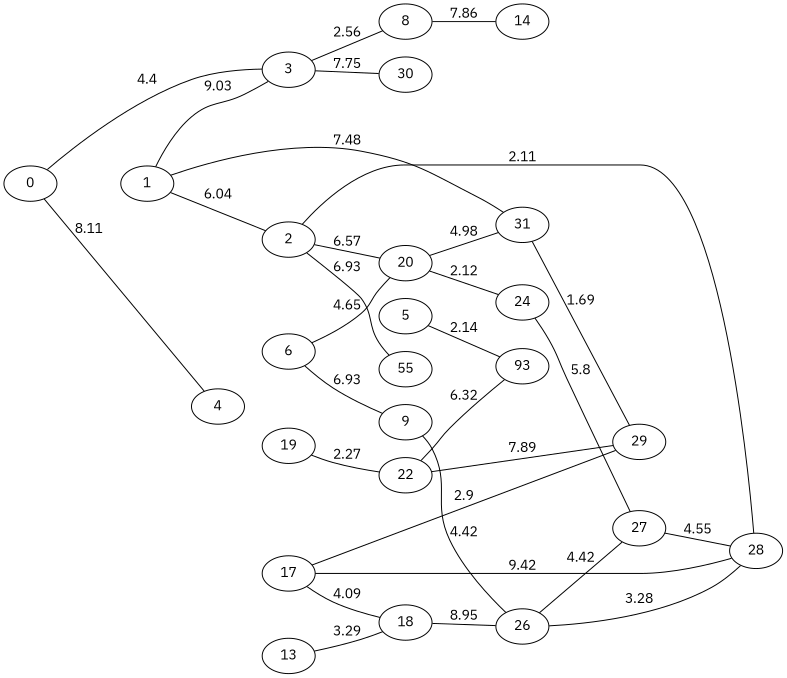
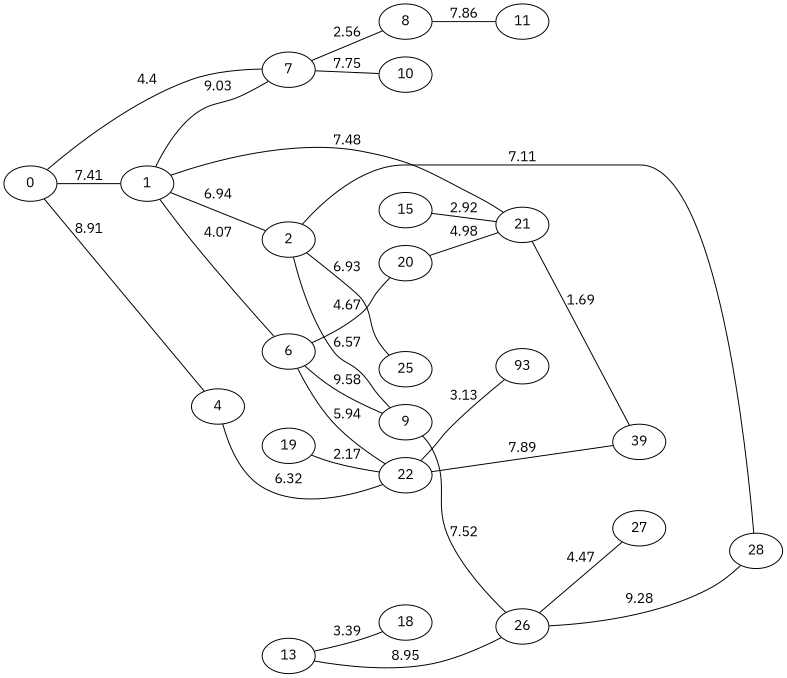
node "14": label "14" -> "11"
node "3": label "3" -> "7"
node "30": label "30" -> "10"
edge "2" -- "28": label "2.11" -> "7.11"
edge "0" -- "1": added, label "7.41"
edge "1" -- "2": label "6.04" -> "6.94"
node "15": added
node "31": label "31" -> "21"
edge "0" -- "4": label "8.11" -> "8.91"
edge "2" -- "20": now "2" -- "9"
edge "1" -- "6": added, label "4.07"
node "24": removed
edge "20" -- "6": label "4.65" -> "4.67"
node "5": removed
node "55": label "55" -> "25"
edge "6" -- "9": label "6.93" -> "9.58"
edge "93" -- "22": label "6.32" -> "3.13"
edge "6" -- "22": added, label "5.94"
node "29": label "29" -> "39"
edge "19" -- "22": label "2.27" -> "2.17"
edge "4" -- "22": added, label "6.32"
edge "9" -- "26": label "4.42" -> "7.52"
edge "27" -- "28": removed, label "4.55"
edge "27" -- "26": label "4.42" -> "4.47"
node "17": removed
edge "28" -- "26": label "3.28" -> "9.28"
edge "18" -- "26": now "13" -- "26"
edge "18" -- "13": label "3.29" -> "3.39"
